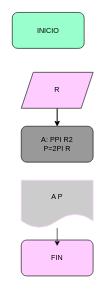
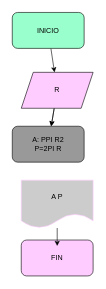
edge "INICIO" -> "R": added
node "A: PPI R2 P=2PI R": moved (57, 144) -> (48, 144)
